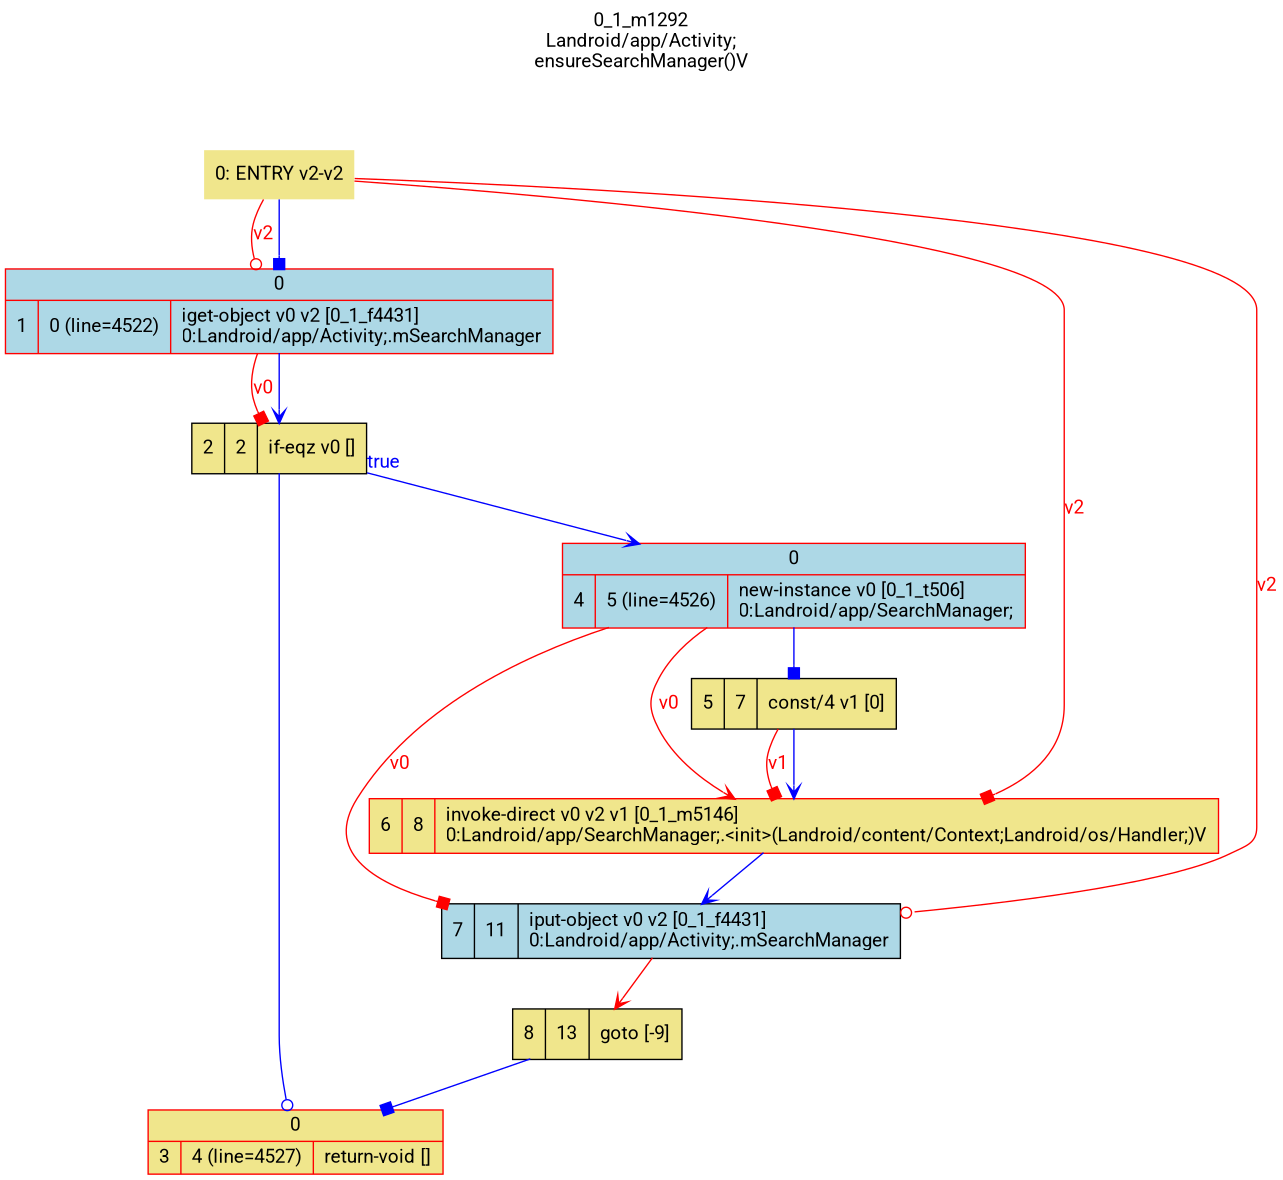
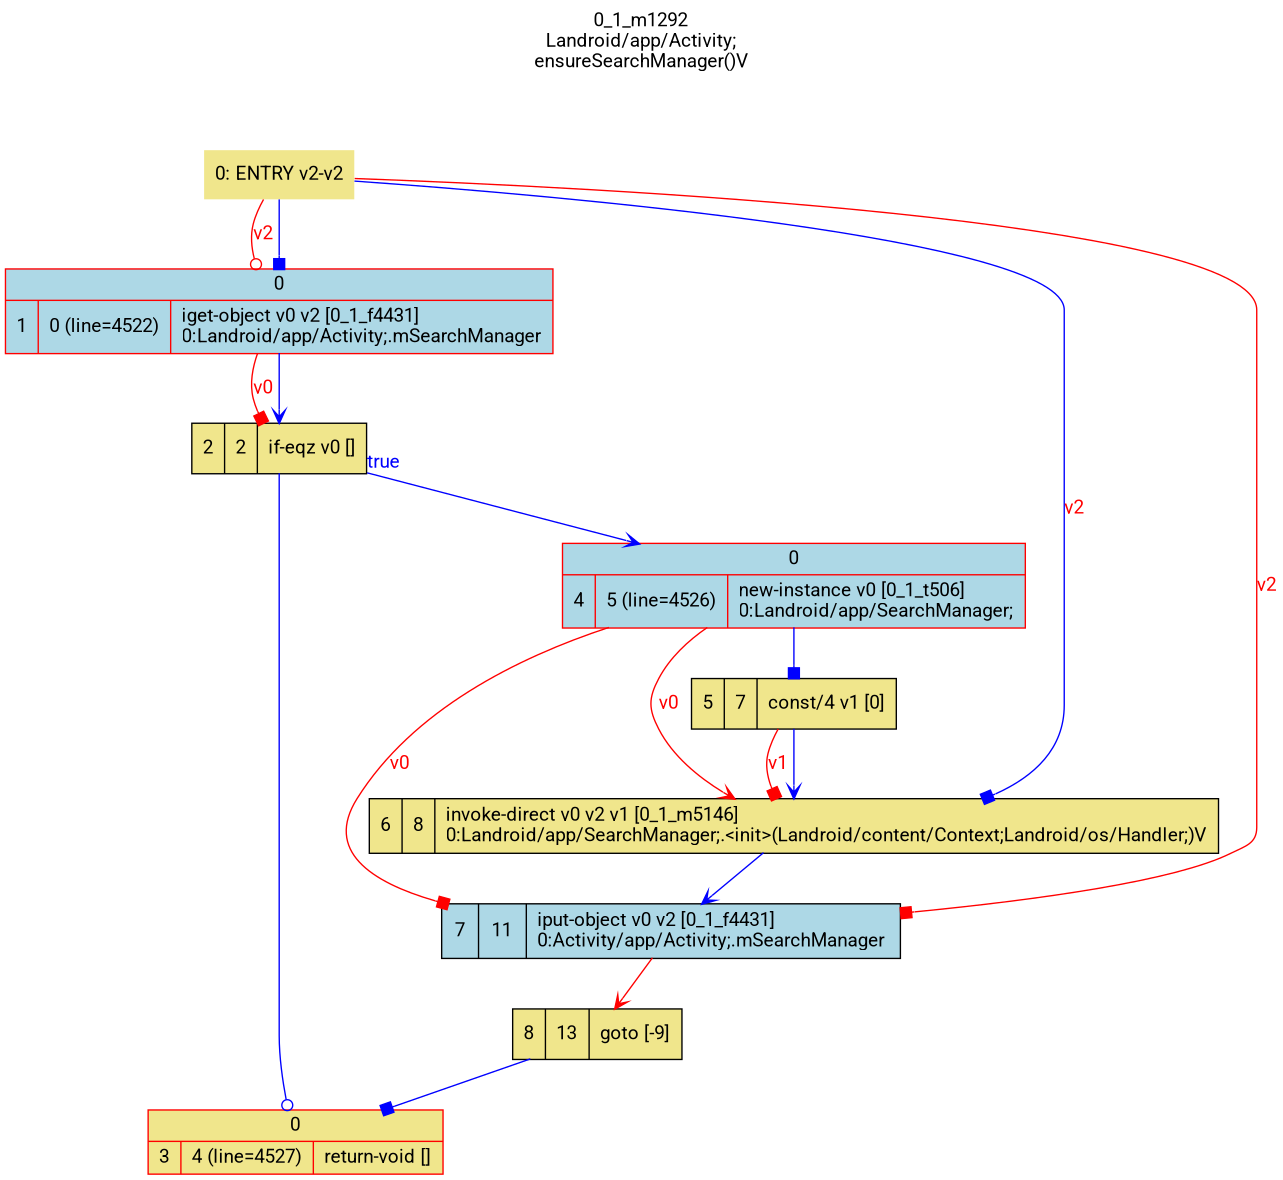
edge "0: ENTRY v2-v2" -> "6": color red -> blue
edge "0: ENTRY v2-v2" -> "7": arrowhead odot -> box
node "6": color red -> black
node "7": text "0:Landroid/app/Activity;.mSearchManager" -> "0:Activity/app/Activity;.mSearchManager"
